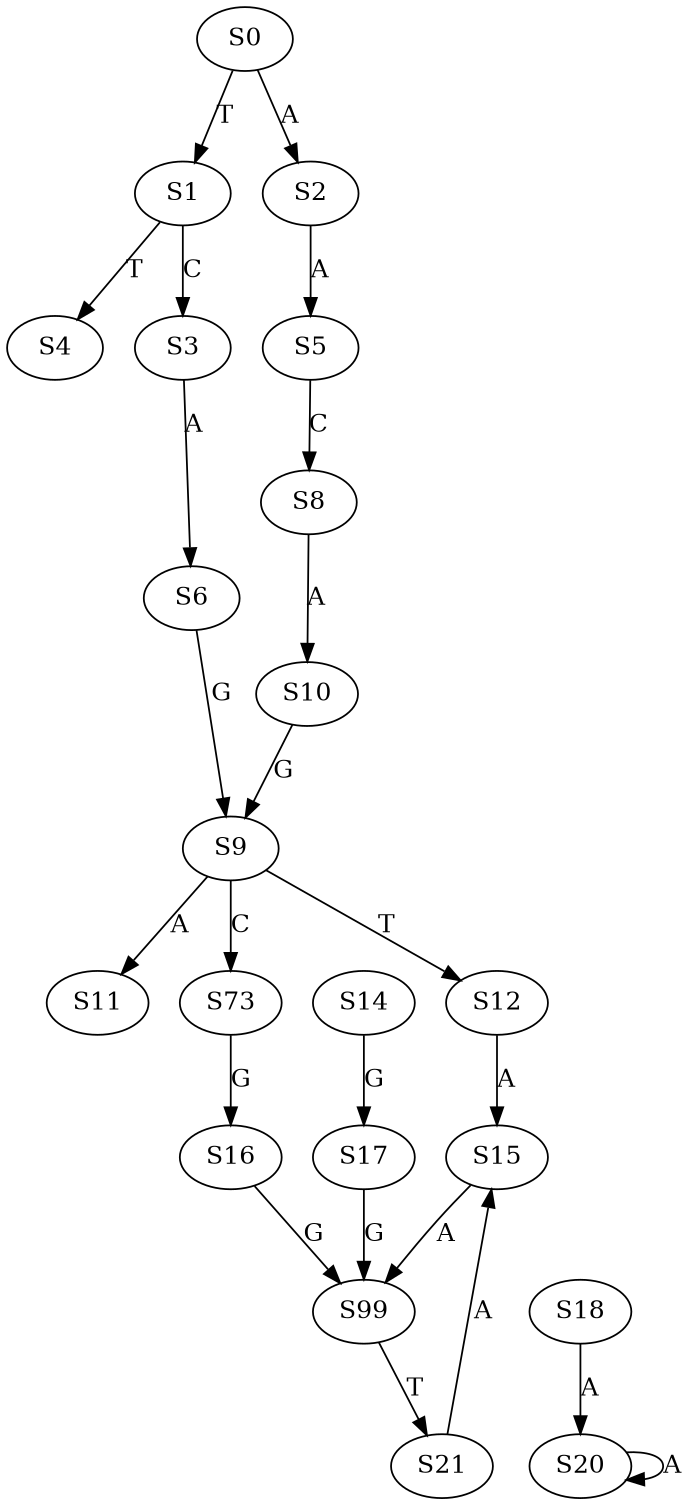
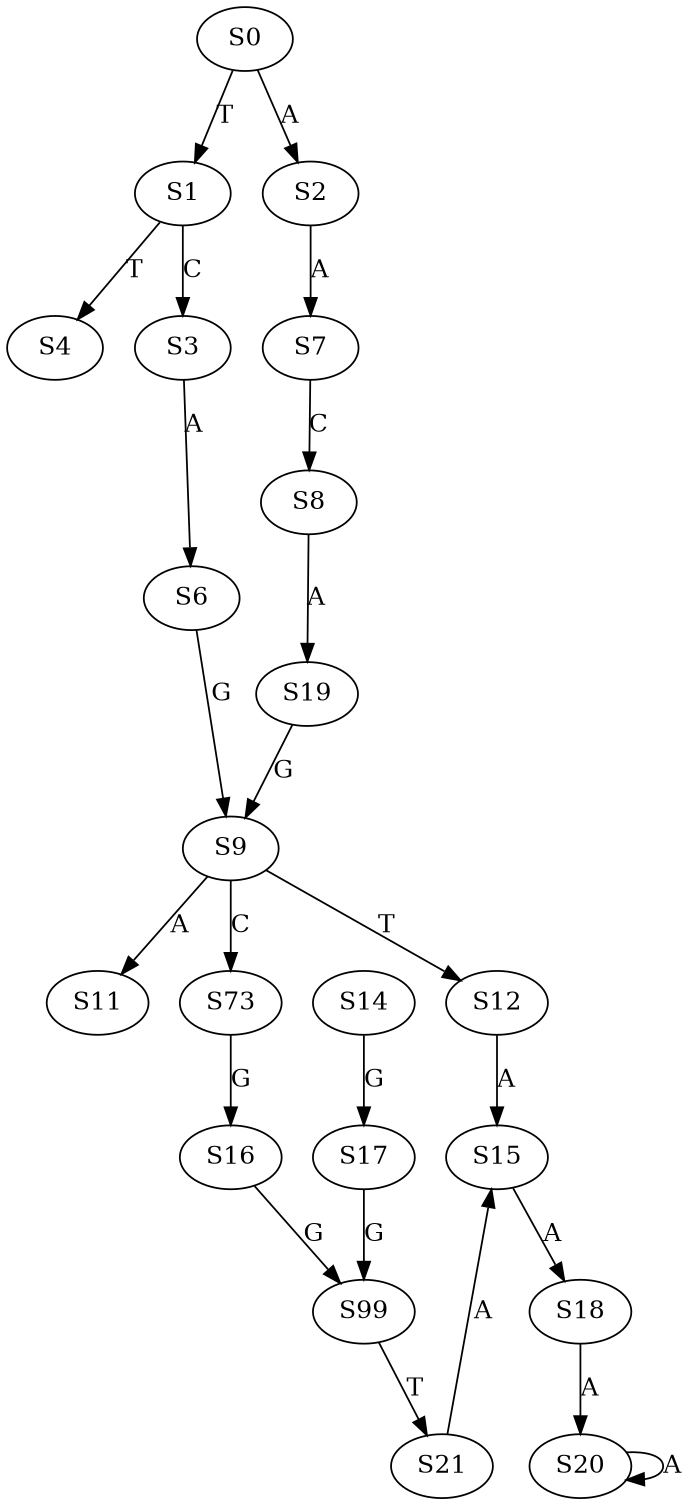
node "S5": label "S5" -> "S7"
node "S10": label "S10" -> "S19"
edge "S15" -> "S99": now "S15" -> "S18"
